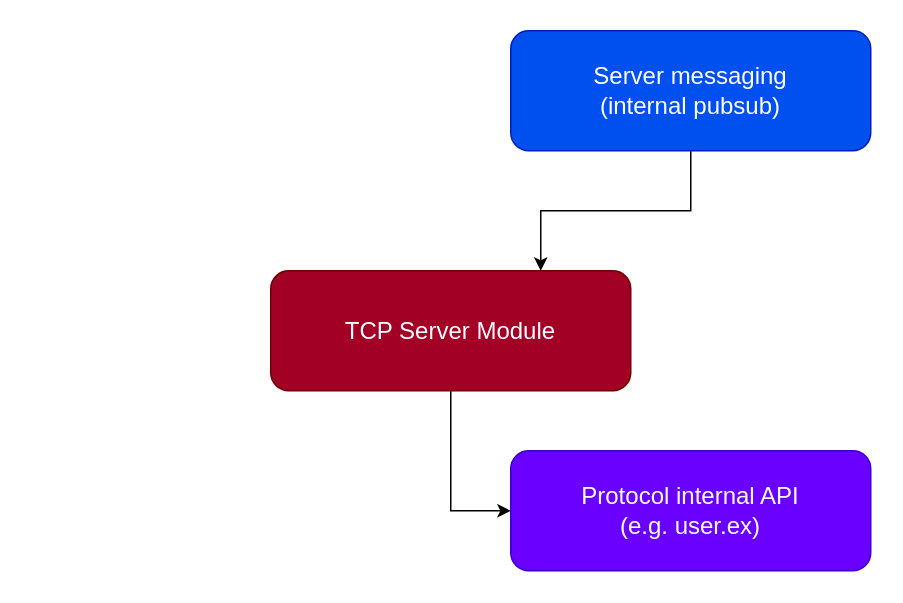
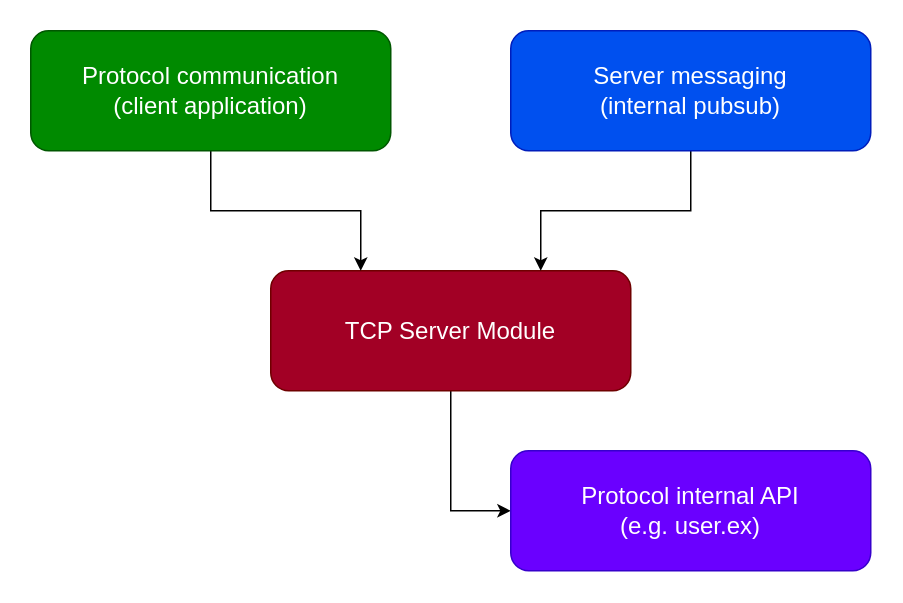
node "Protocol communication(client application)": added
edge "Protocol communication(client application)" -> "TCP Server Module": added
